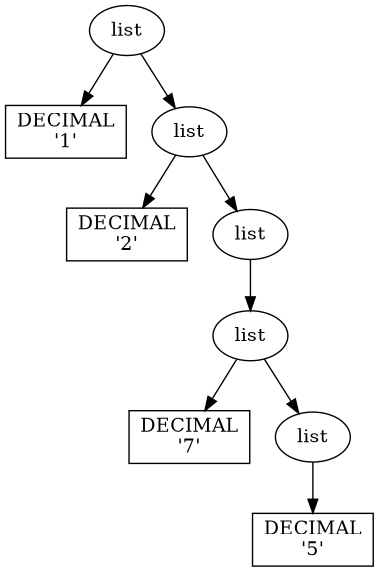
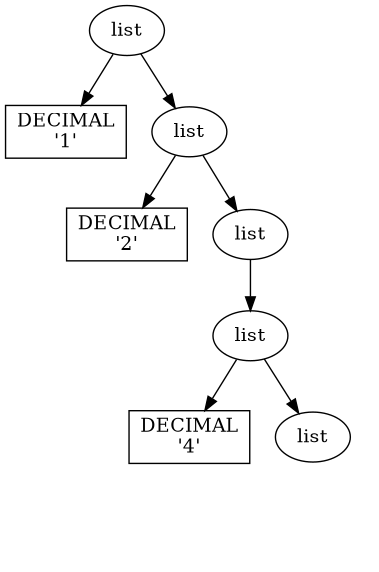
node "DECIMAL '7'": label "DECIMAL '7'" -> "DECIMAL '4'"
node "DECIMAL '5'": removed
